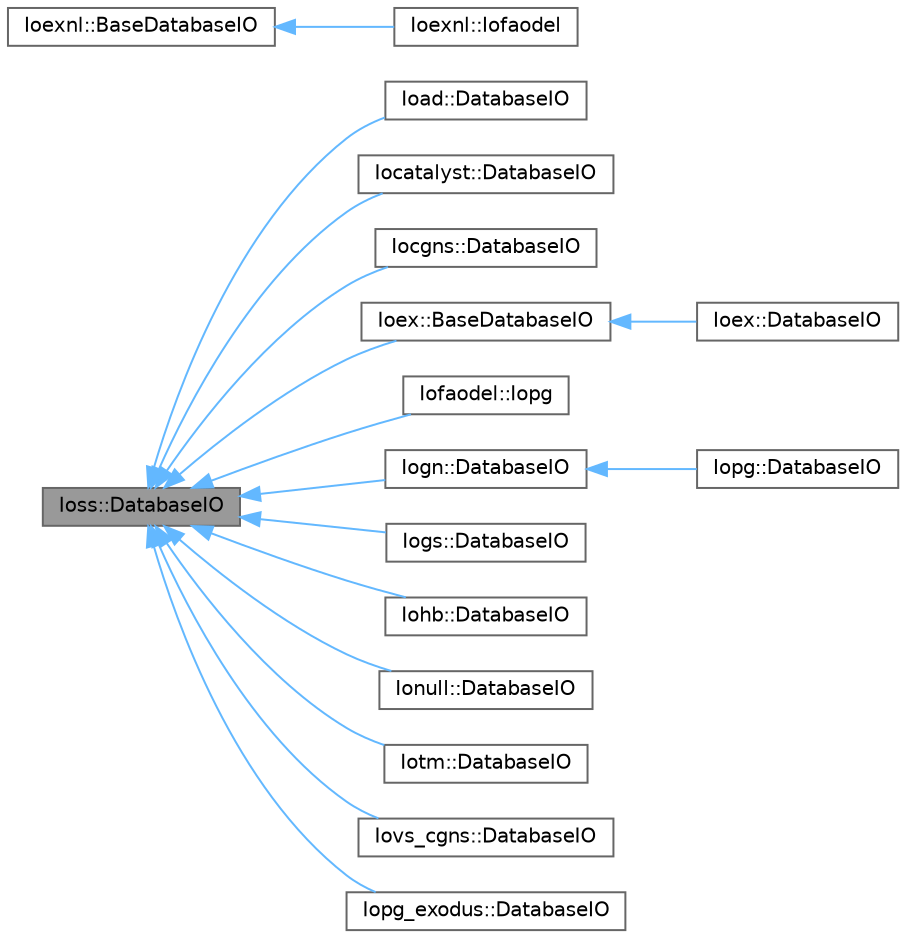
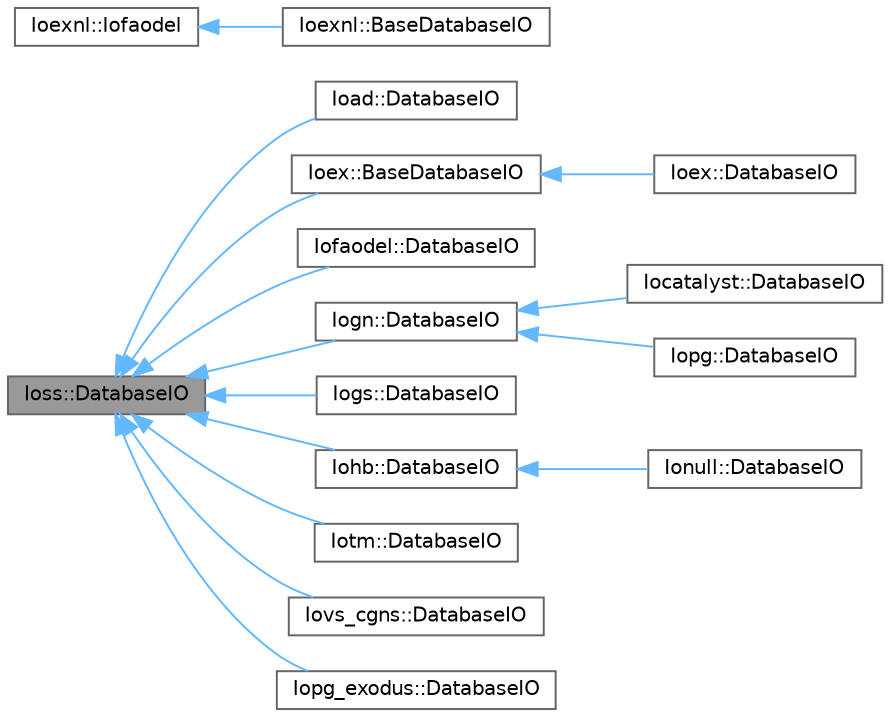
edge "Ioexnl::Iofaodel" -> "Ioexnl::BaseDatabaseIO": reversed
node "Iocgns::DatabaseIO": removed
edge "Iocatalyst::DatabaseIO" -> "Ioss::DatabaseIO": now "Iocatalyst::DatabaseIO" -> "Iogn::DatabaseIO"
node "Iofaodel::Iopg": label "Iofaodel::Iopg" -> "Iofaodel::DatabaseIO"
edge "Ionull::DatabaseIO" -> "Ioss::DatabaseIO": now "Ionull::DatabaseIO" -> "Iohb::DatabaseIO"
